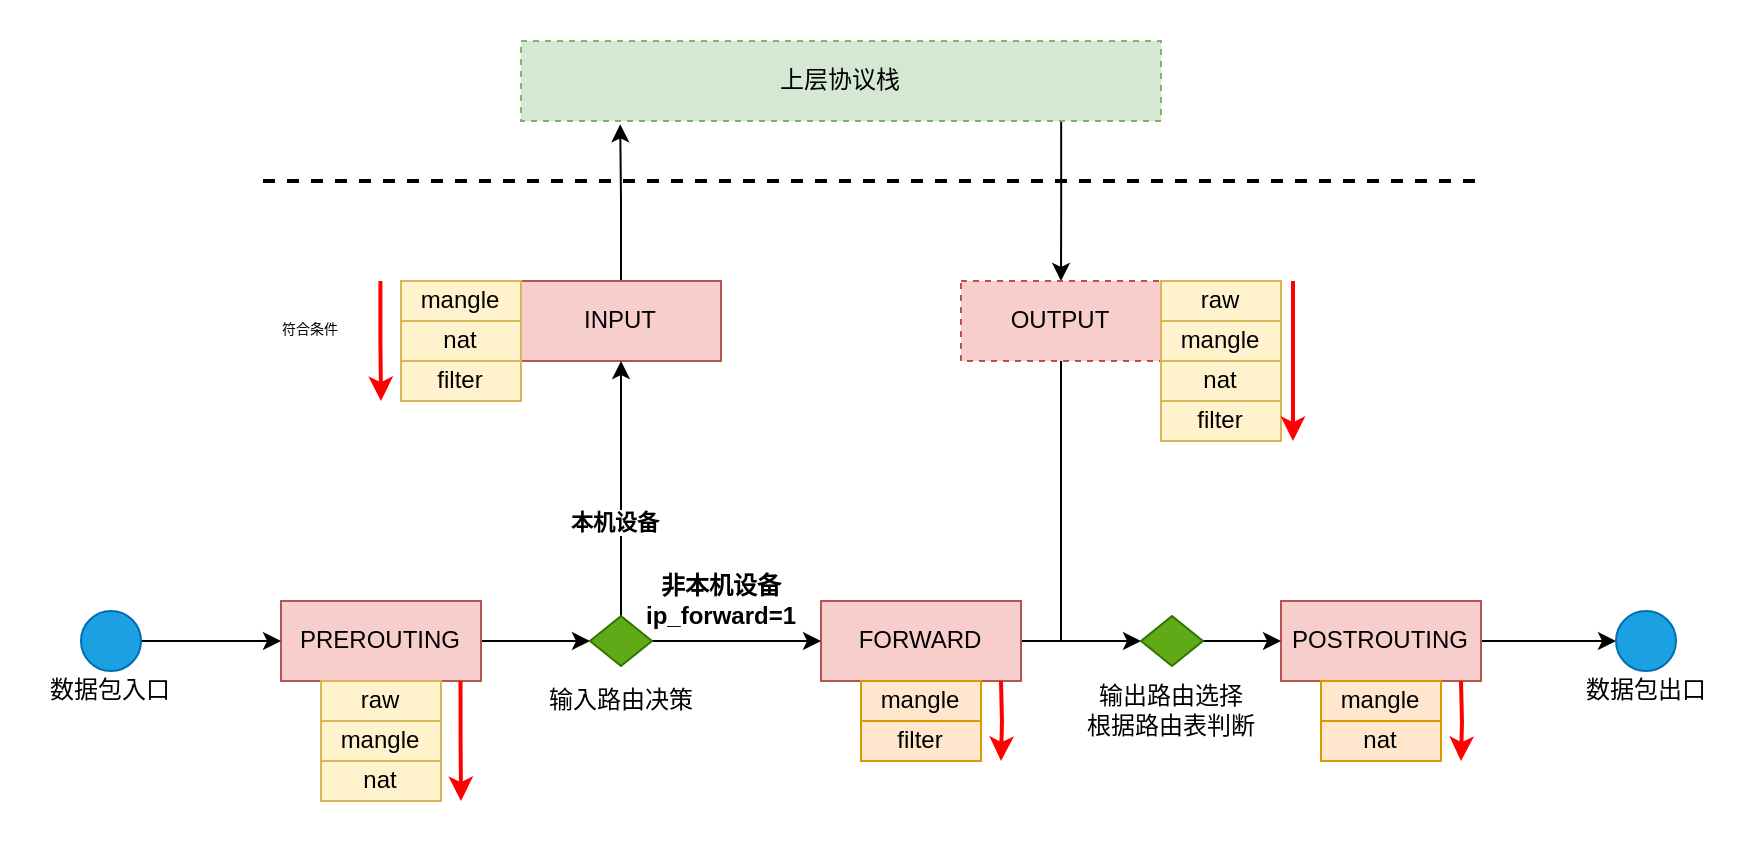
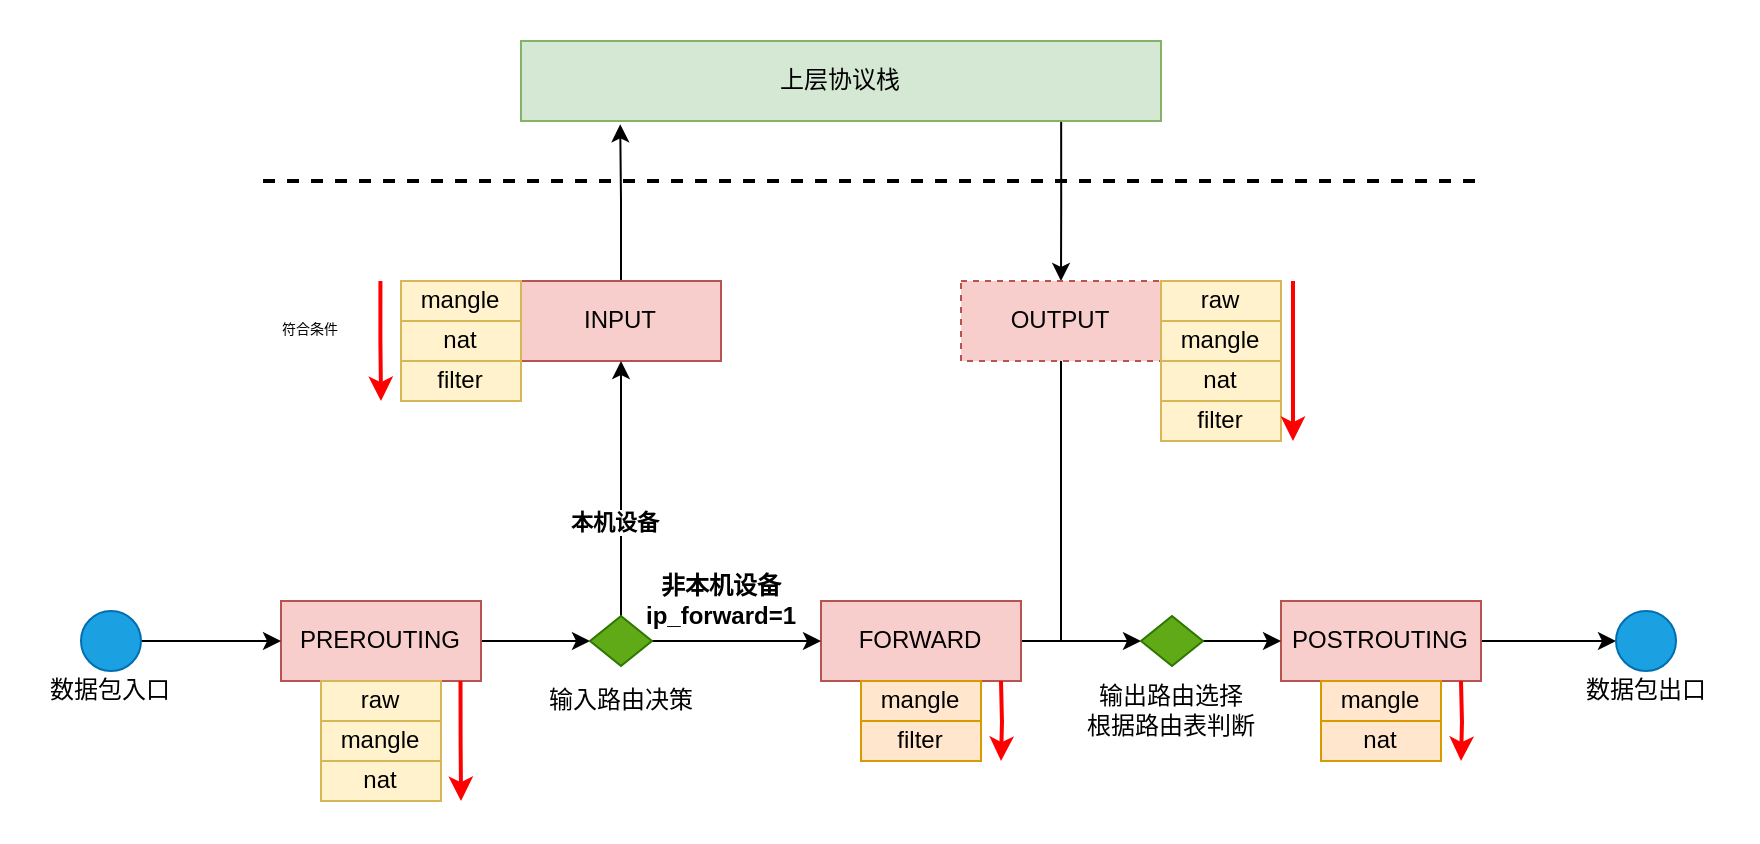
node "上层协议栈": style dashed -> solid
